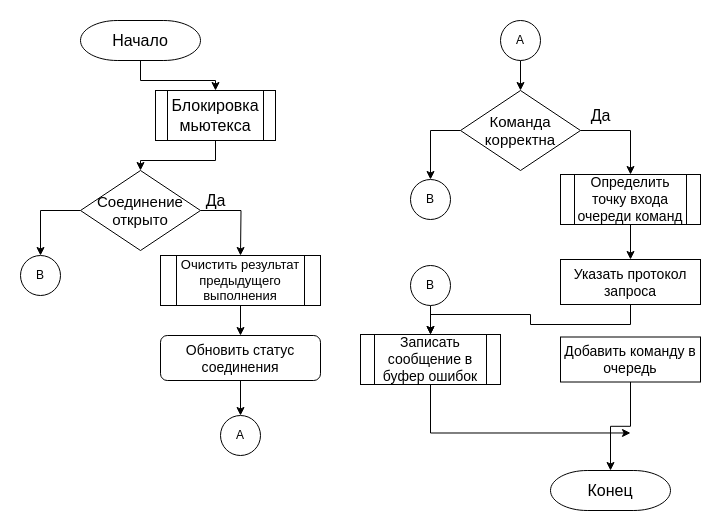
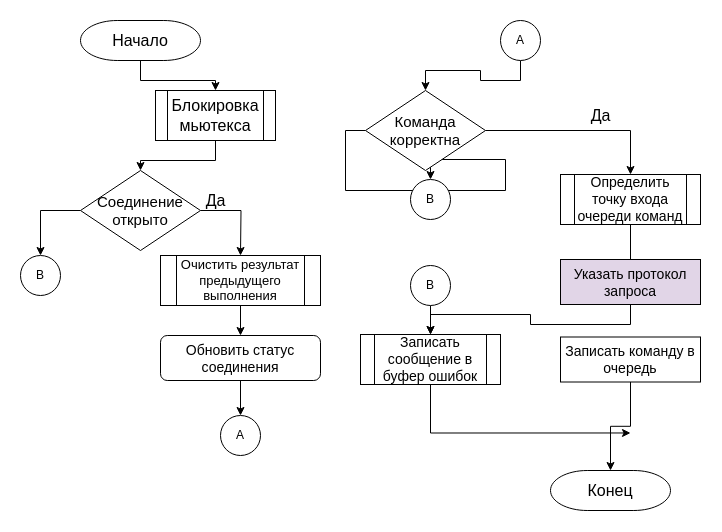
node "Команда корректна": moved (521, 131) -> (426, 131)
edge "Определить точку входа очереди команд" -> "Указать протокол запроса": arrowhead classic -> none
node "Указать протокол запроса": fillcolor #ffffff -> #e1d5e7
node "Добавить команду в очередь": label "Добавить команду в очередь" -> "Записать команду в очередь"
